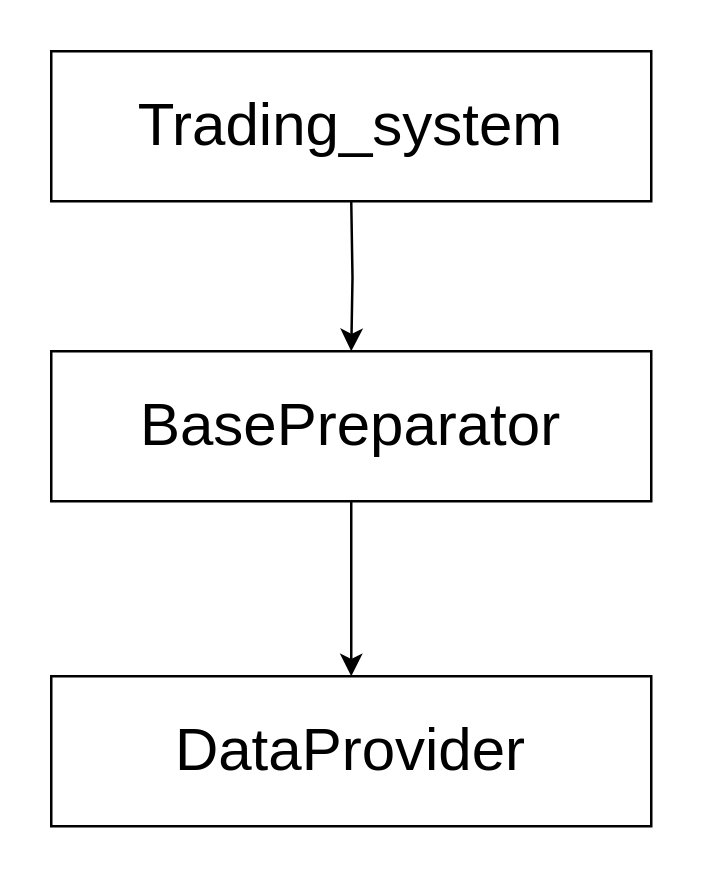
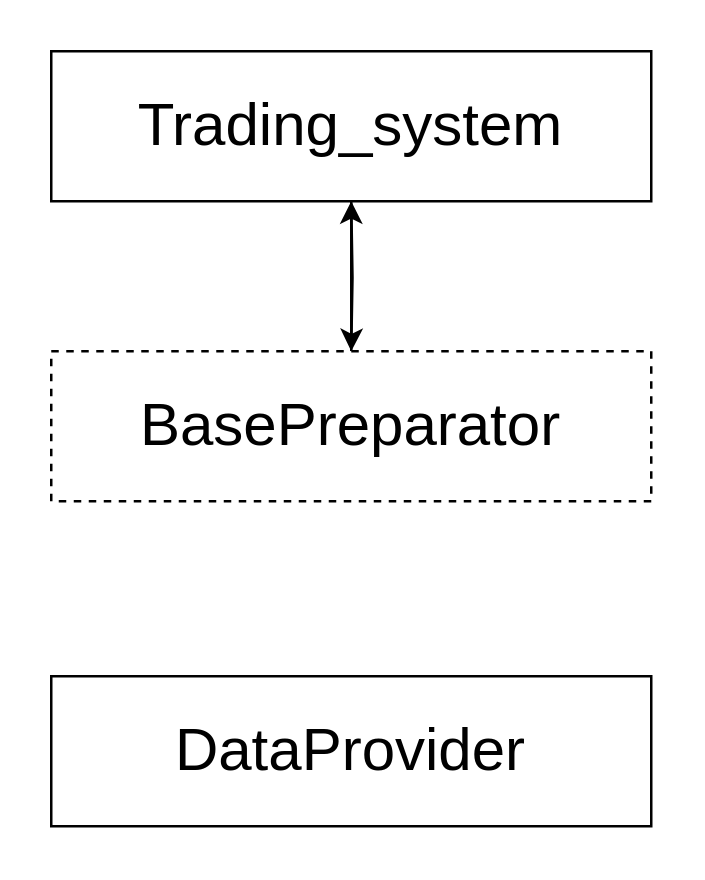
node "BasePreparator": style solid -> dashed
edge "BasePreparator" -> "DataProvider": now "BasePreparator" -> "Trading_system"
